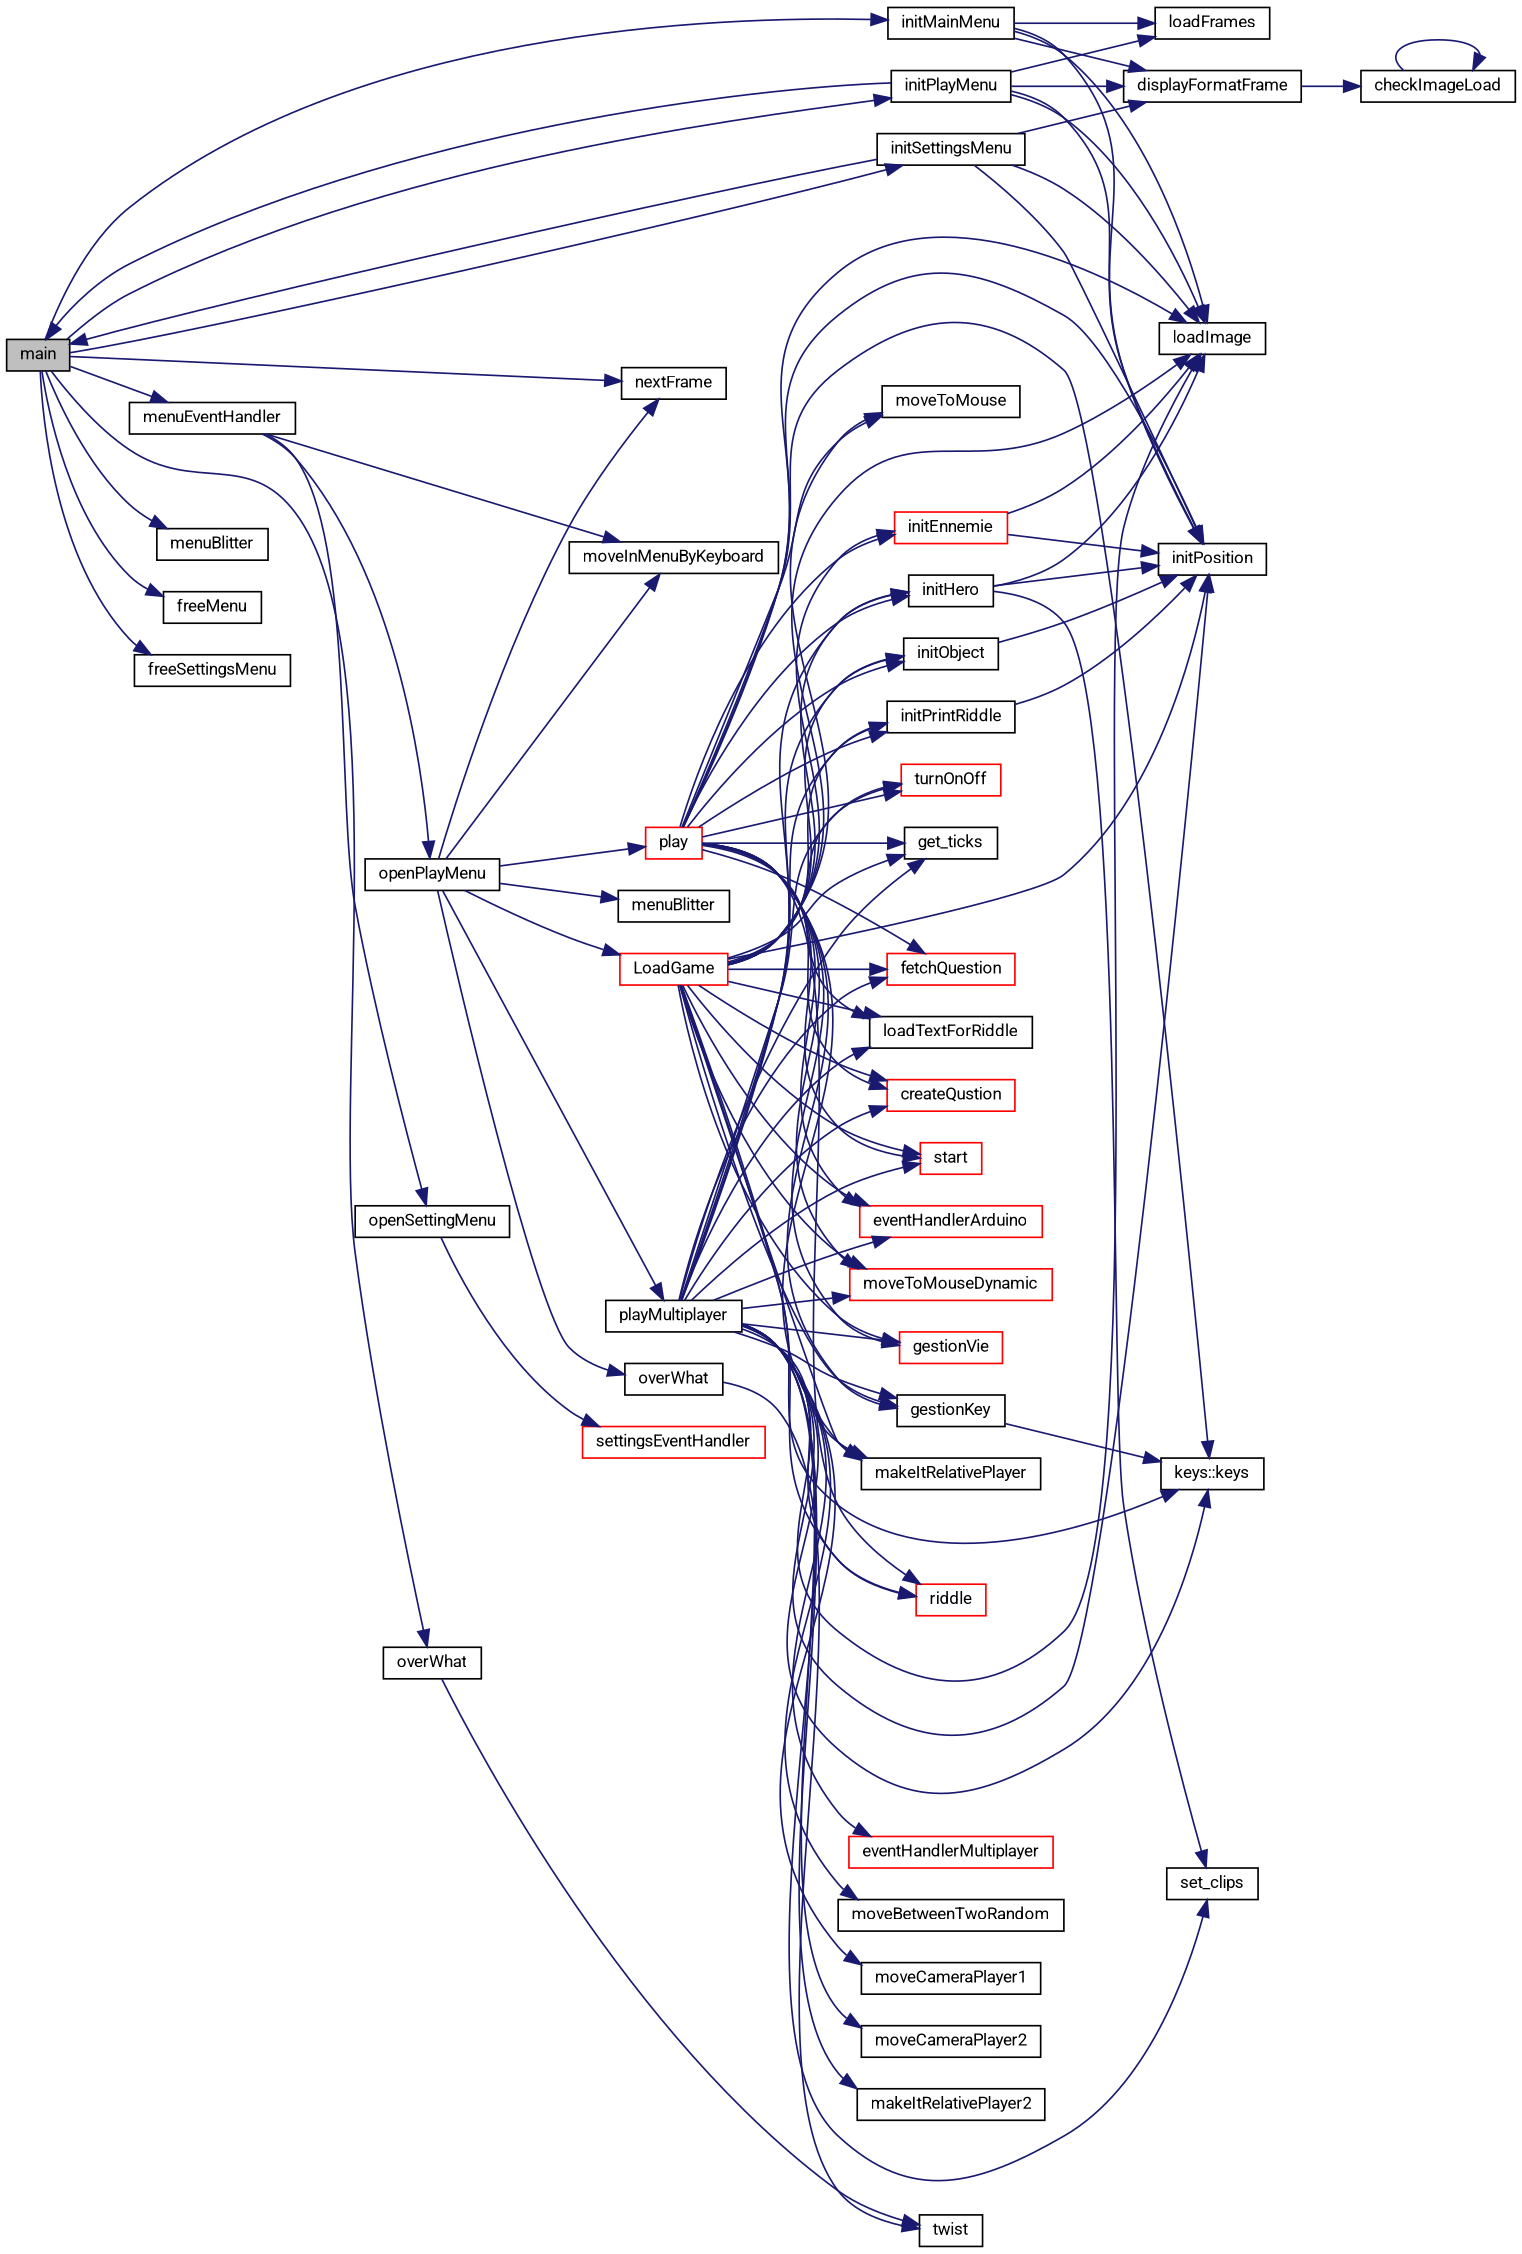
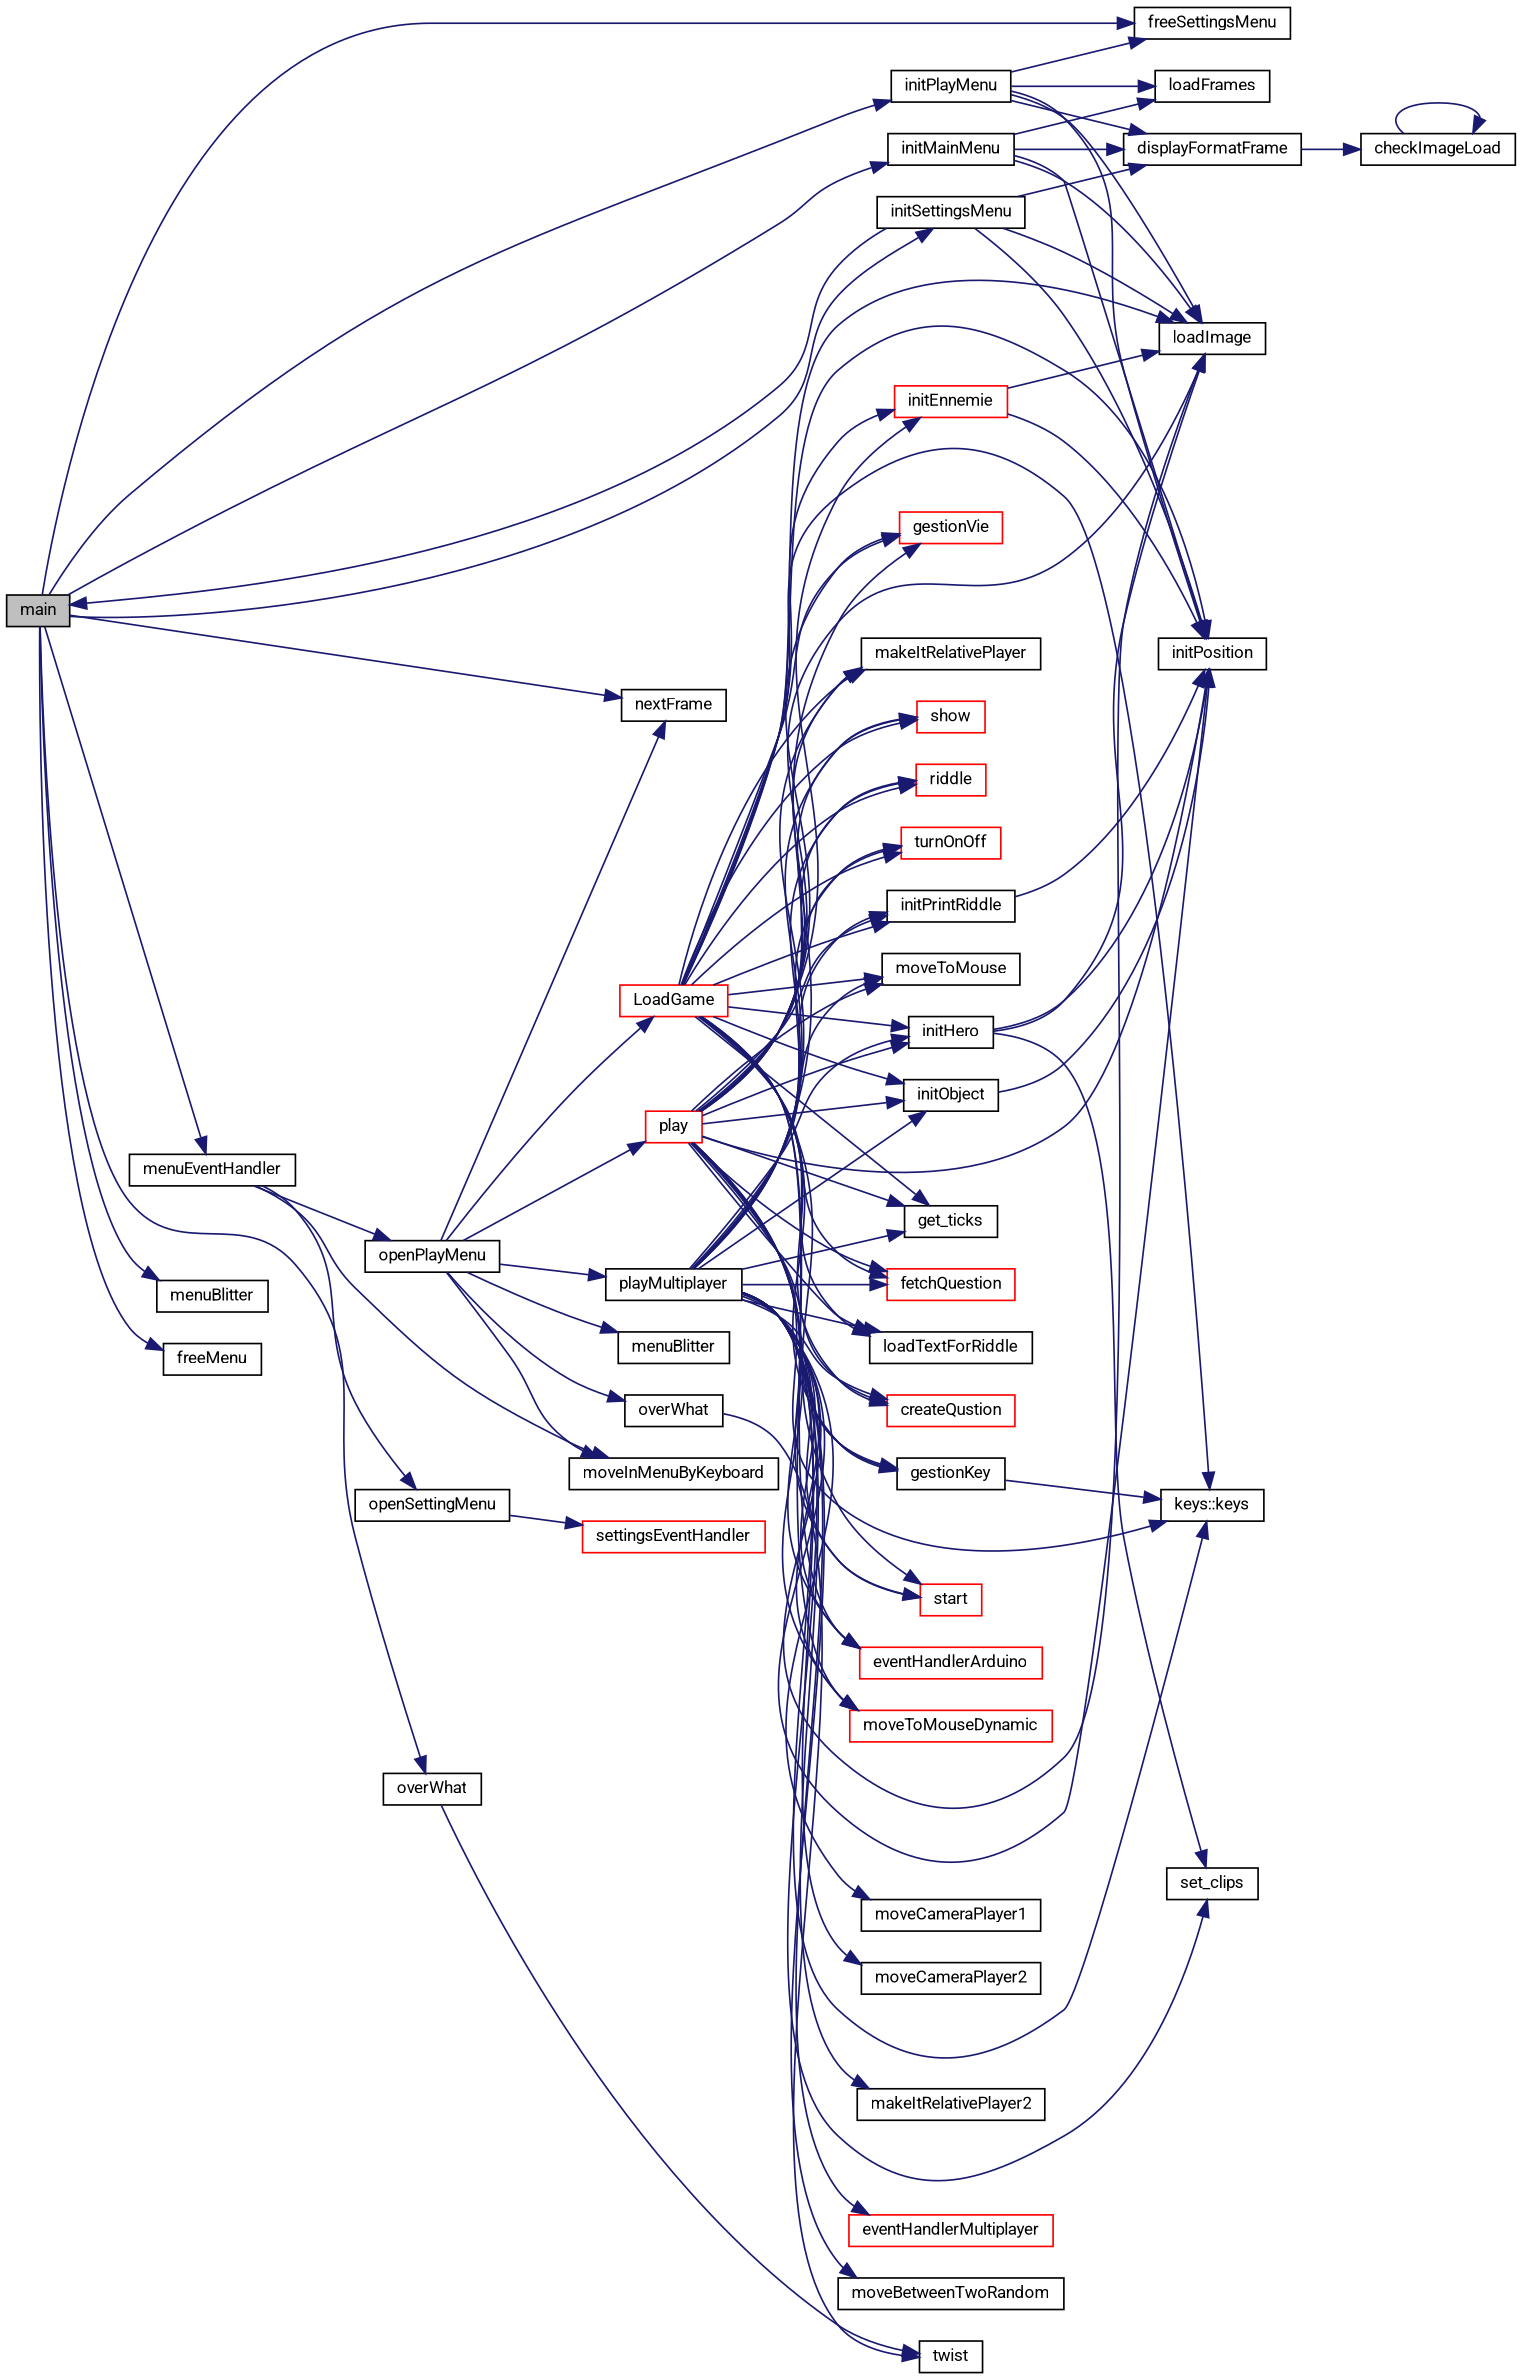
edge "initPlayMenu" -> "main": now "initPlayMenu" -> "freeSettingsMenu"
node "show": added
edge "playMultiplayer" -> "moveToMouse": added
